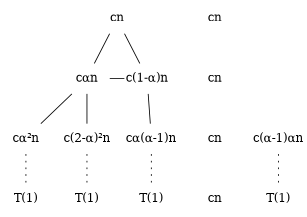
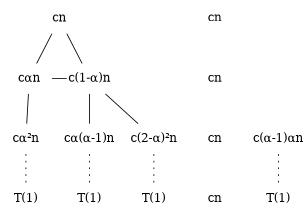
edge "cαn" -- "c(2-α)²n": now "c(1-α)n" -- "c(2-α)²n"
